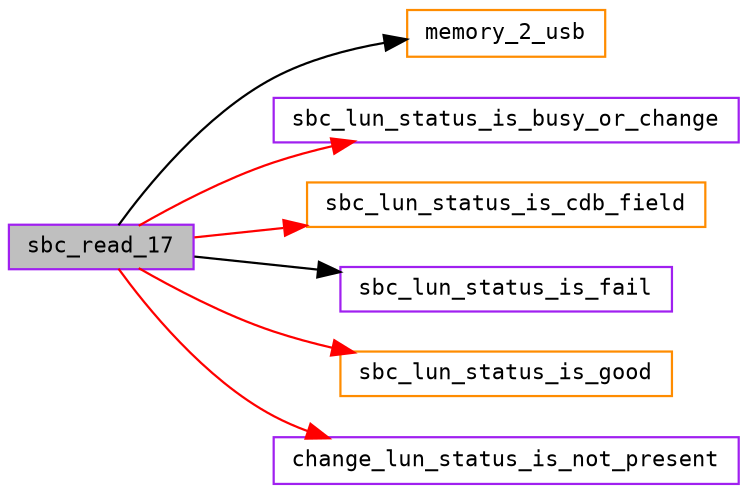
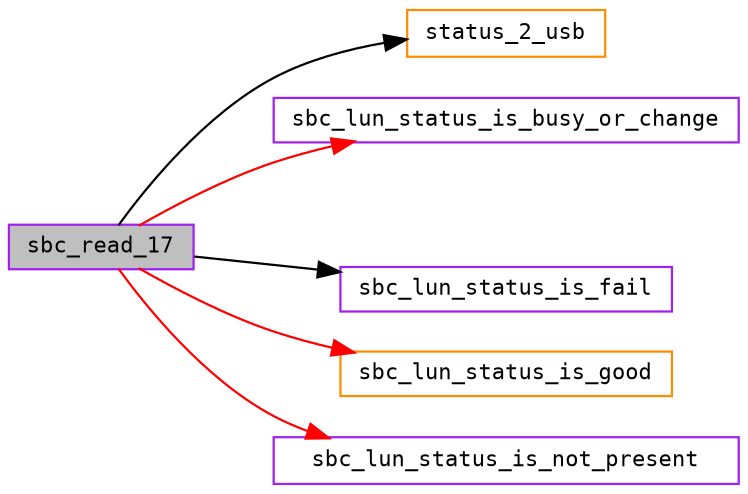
node "memory_2_usb": label "memory_2_usb" -> "status_2_usb"
node "sbc_lun_status_is_cdb_field": removed
node "change_lun_status_is_not_present": label "change_lun_status_is_not_present" -> "sbc_lun_status_is_not_present"
